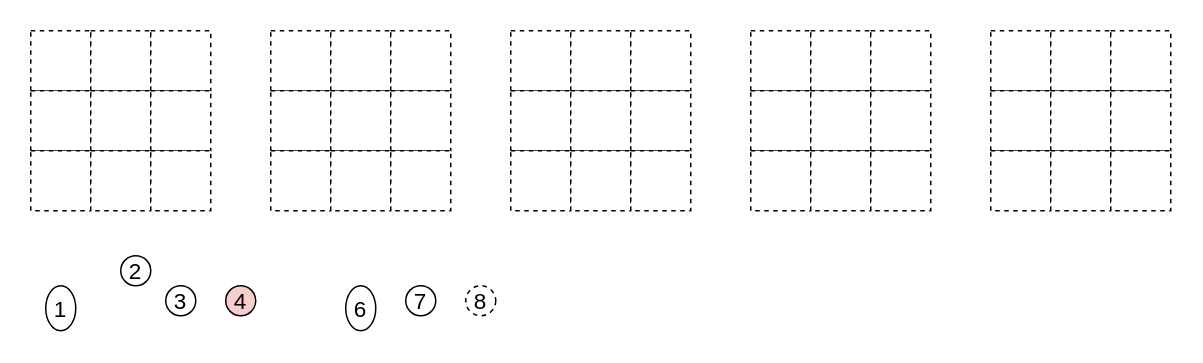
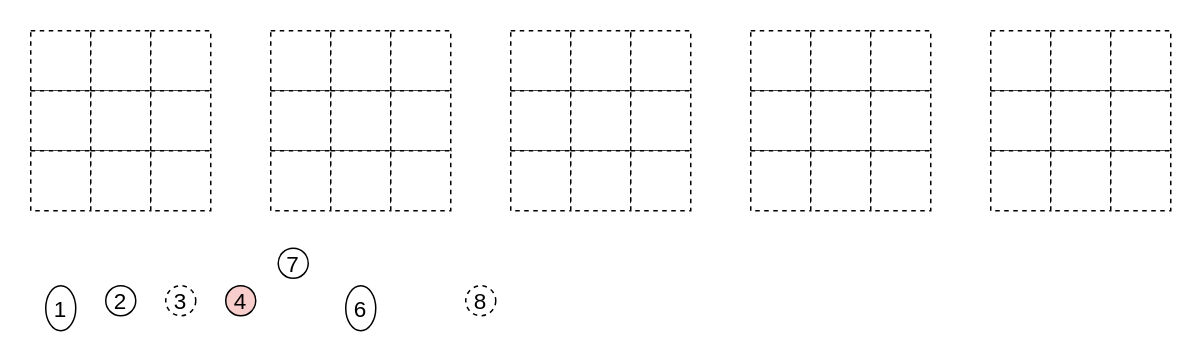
node "2": moved (136, 271) -> (121, 301)
node "3": style solid -> dashed
node "7": moved (421, 301) -> (293, 263)
